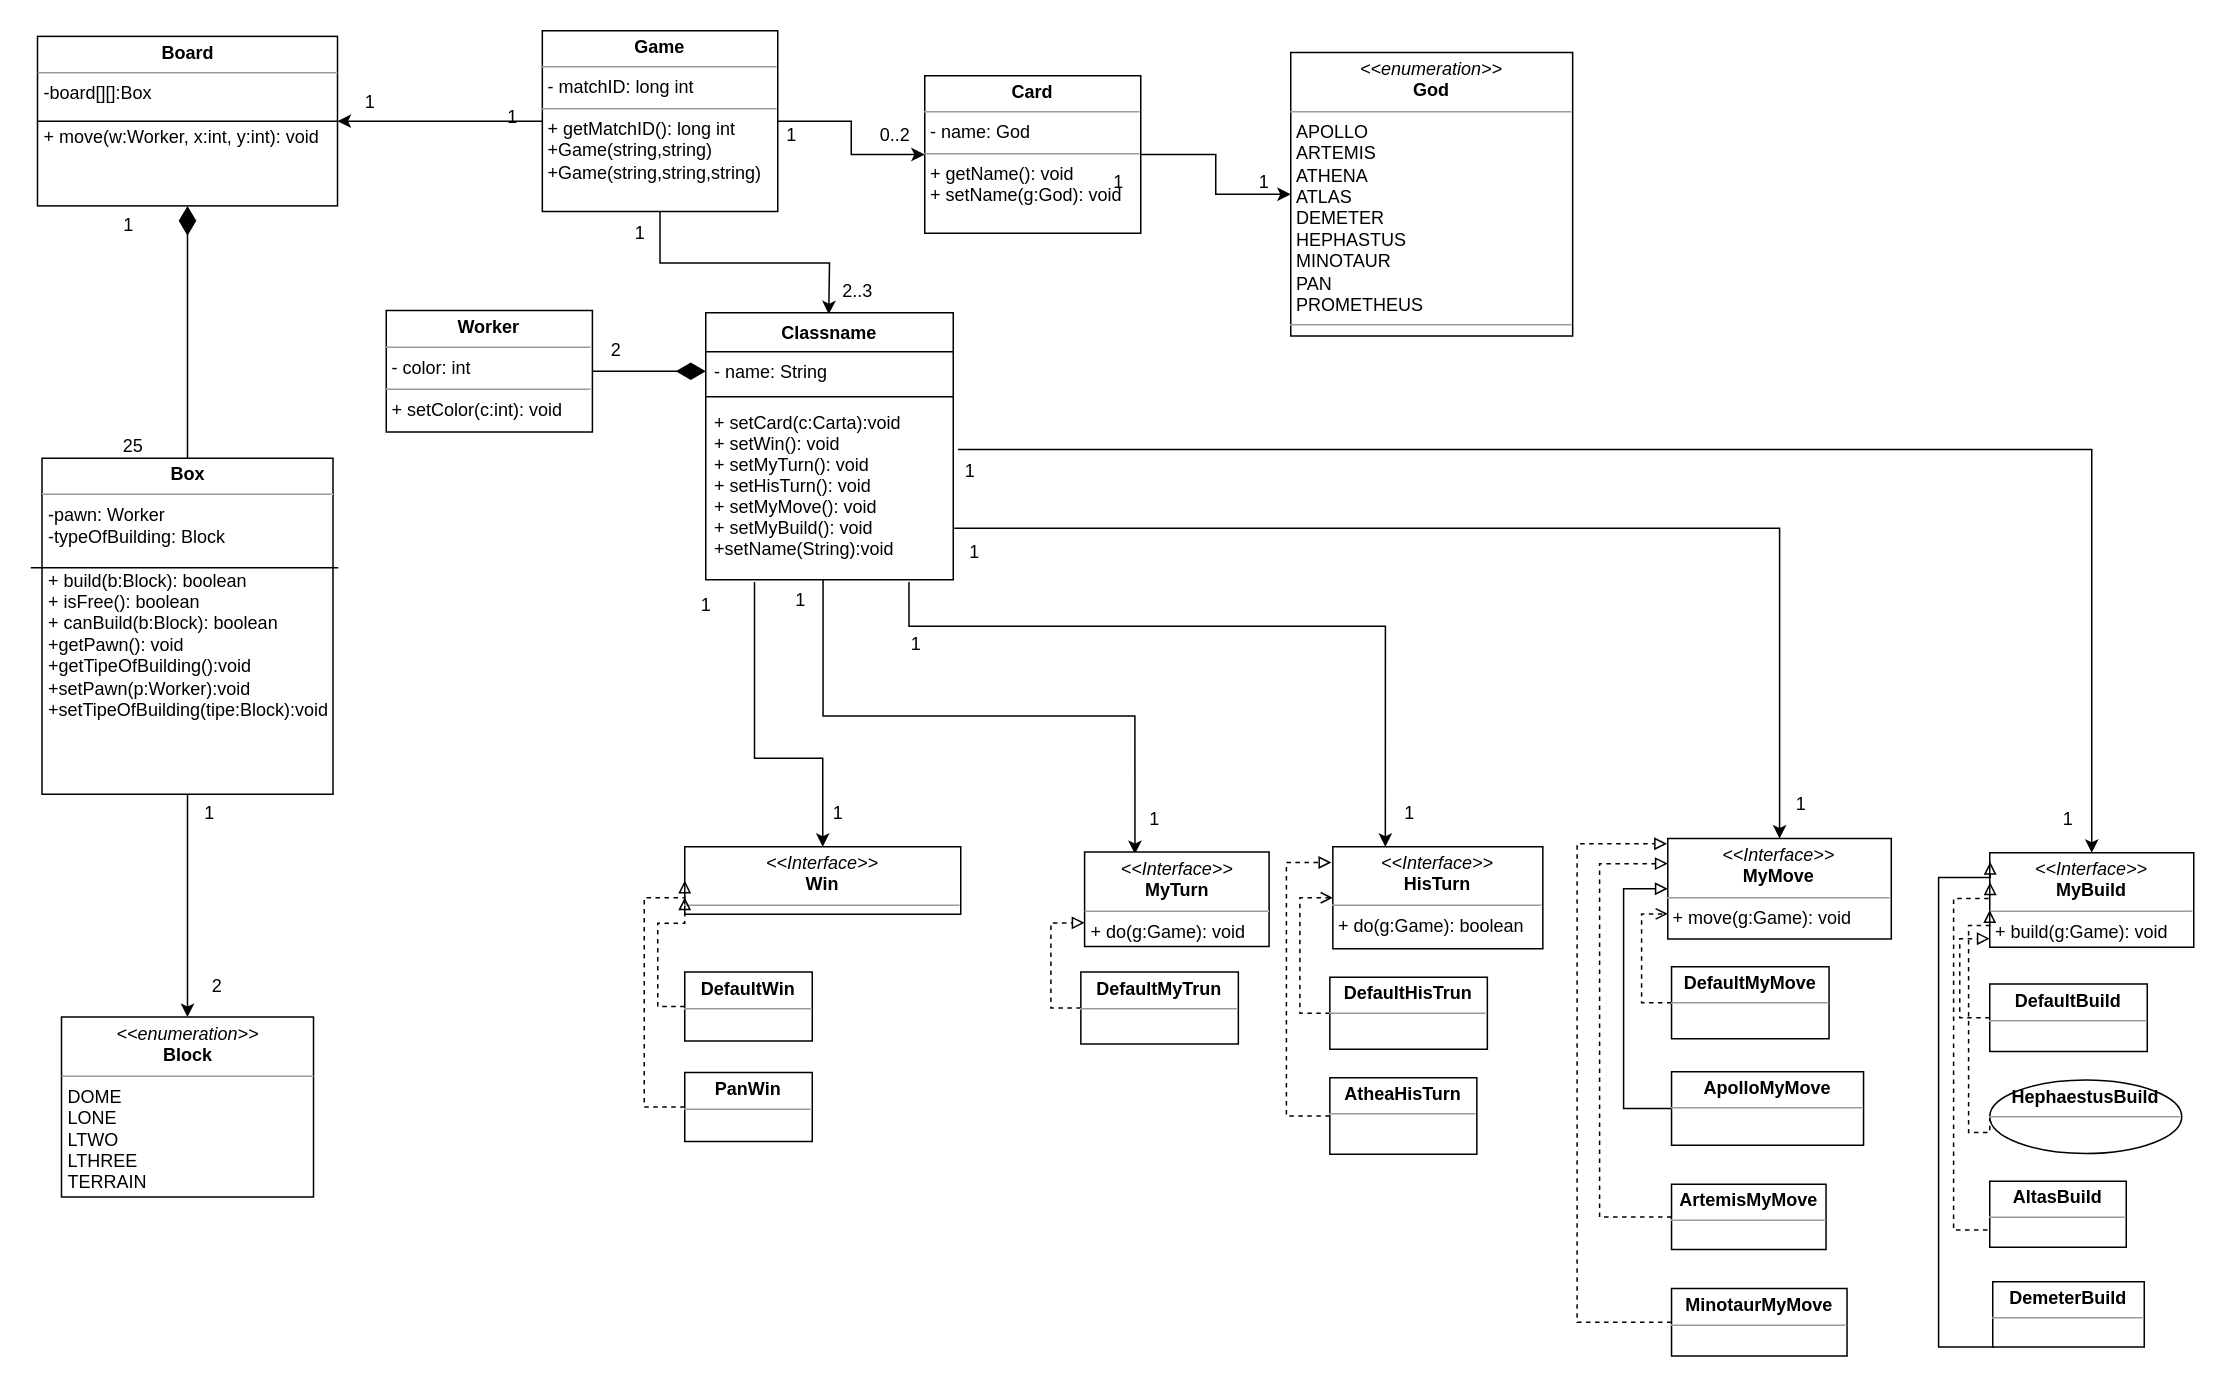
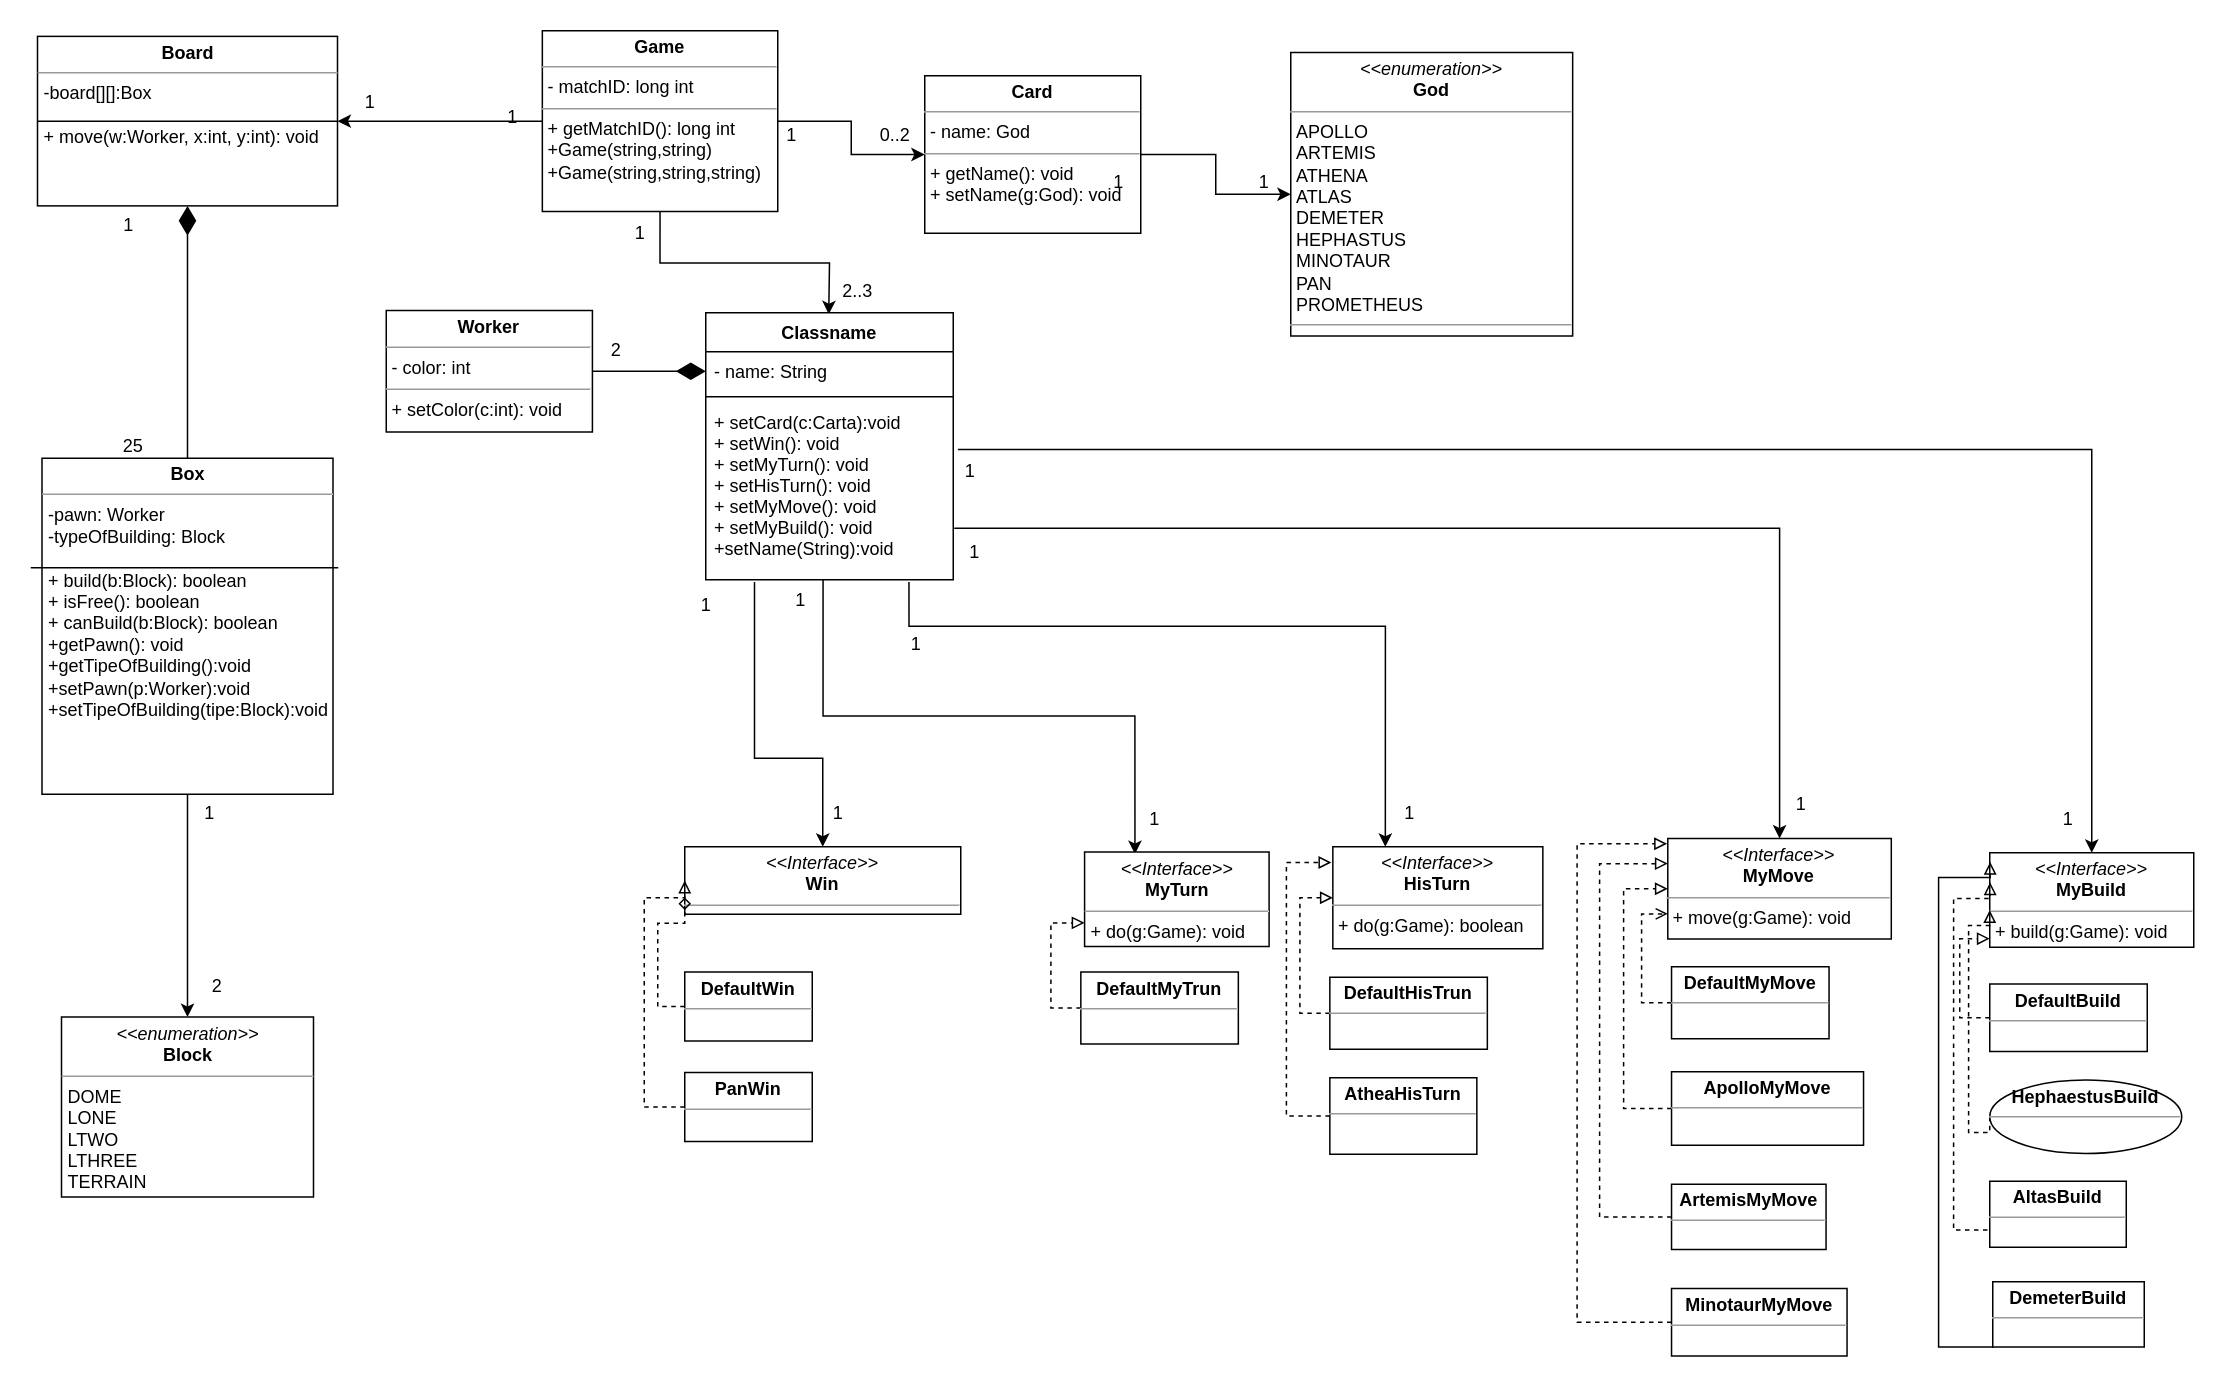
edge "DefaultHisTrun" -> "<<Interface>> HisTurn + do(g:Game): boolean": arrowhead open -> block
edge "DefaultWin" -> "<<Interface>> Win + winChecker(g:Game): boolean": arrowhead block -> diamond
edge "ApolloMyMove" -> "<<Interface>> MyMove + move(g:Game): void": style solid -> dashed
